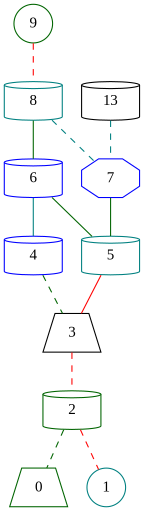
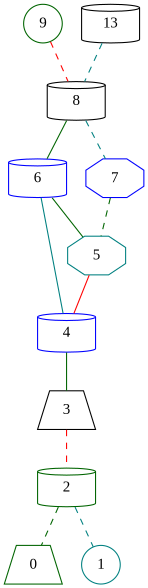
node "8": color teal -> black
edge "13" -- "7": now "13" -- "8"
edge "7" -- "5": style solid -> dashed
node "5": shape cylinder -> octagon
edge "4" -- "3": style dashed -> solid
edge "5" -- "3": now "5" -- "4"
edge "2" -- "1": color red -> teal
